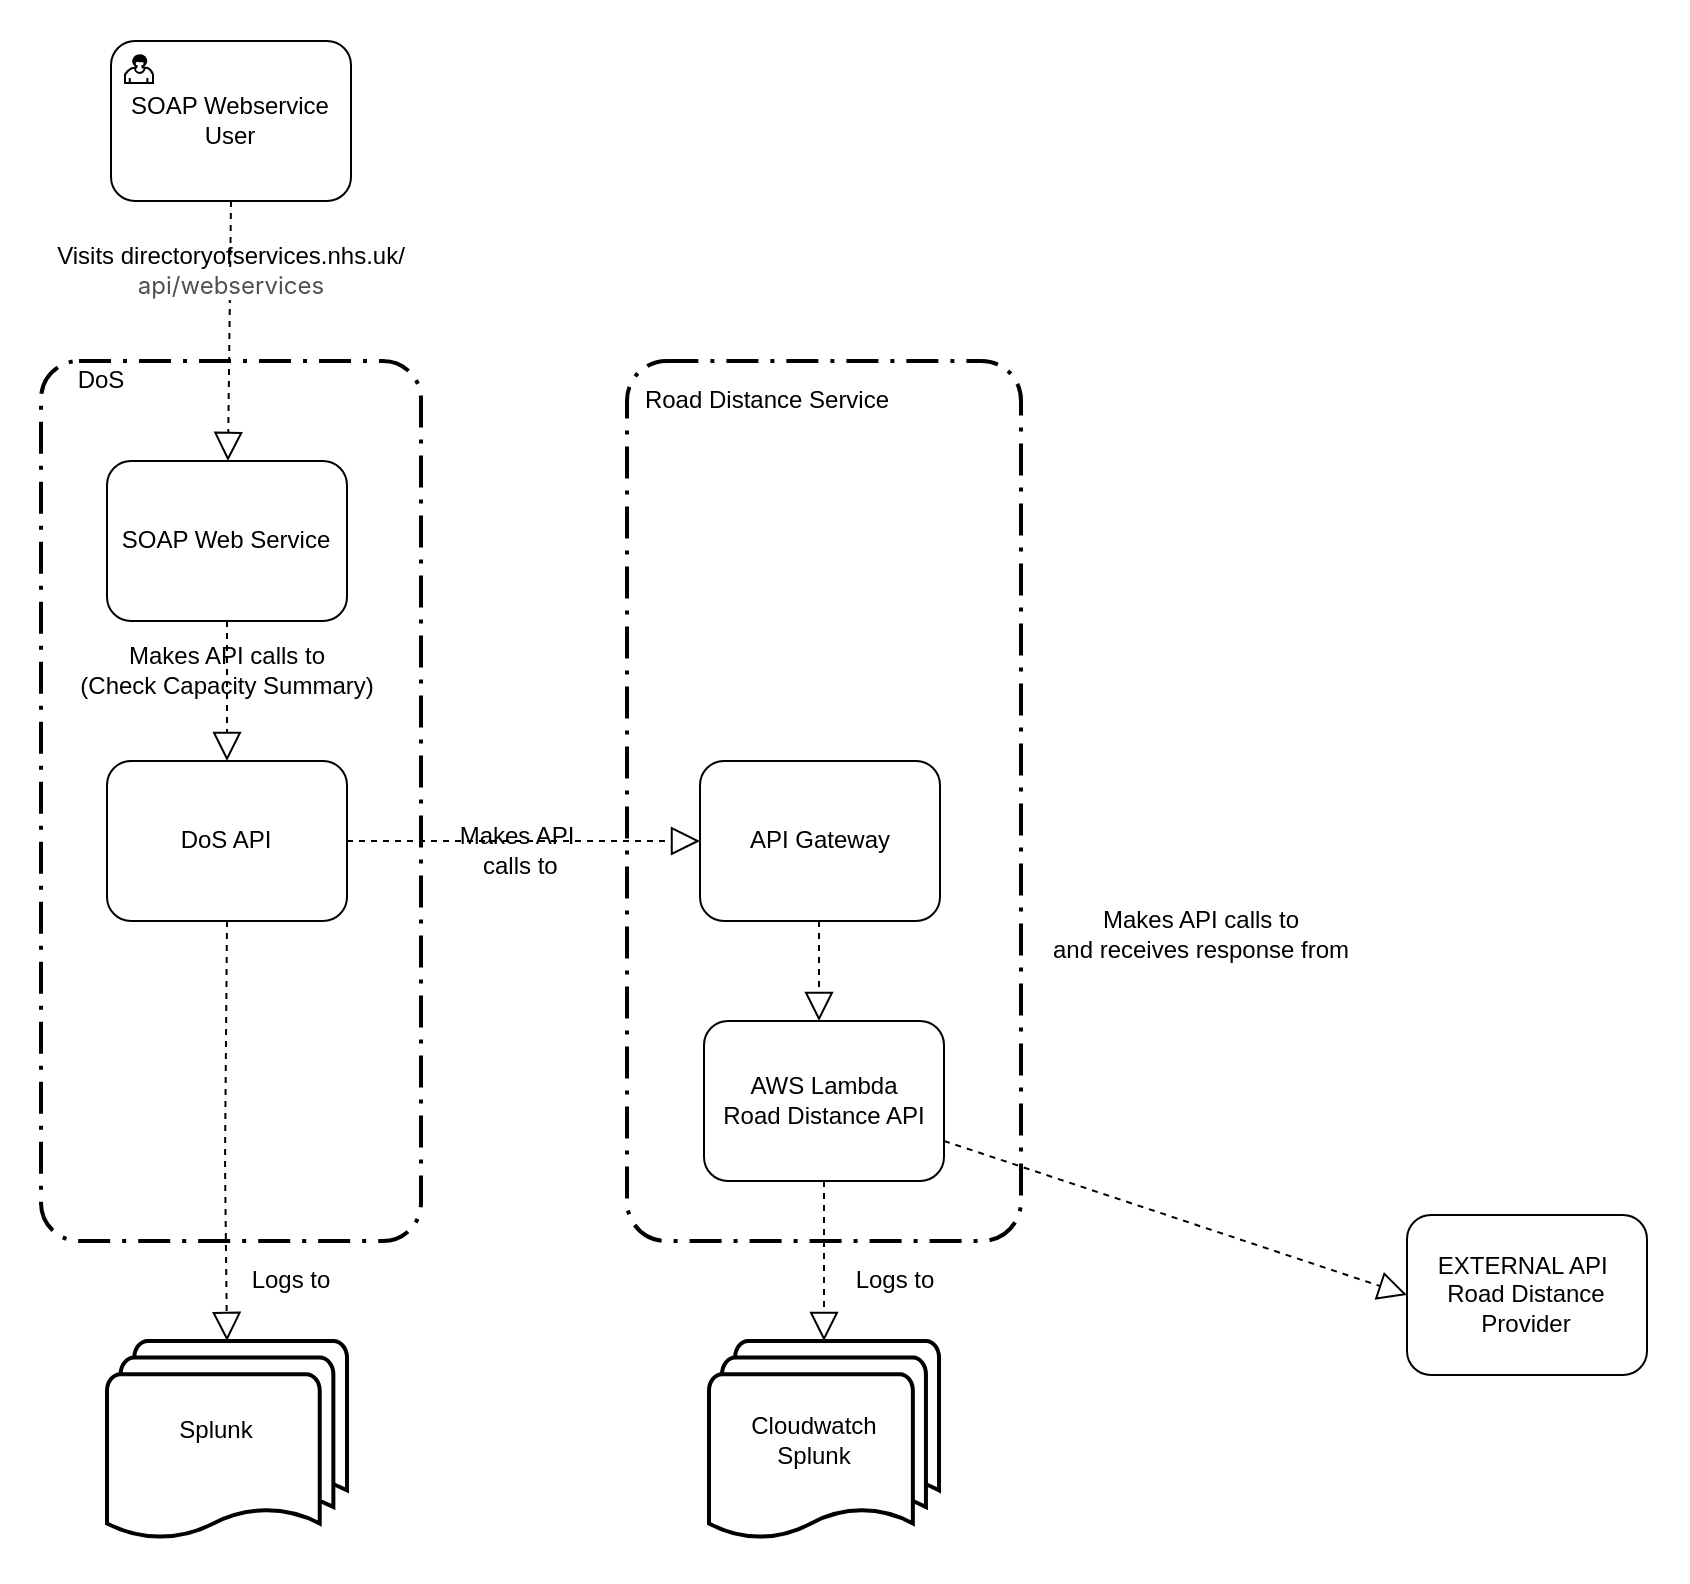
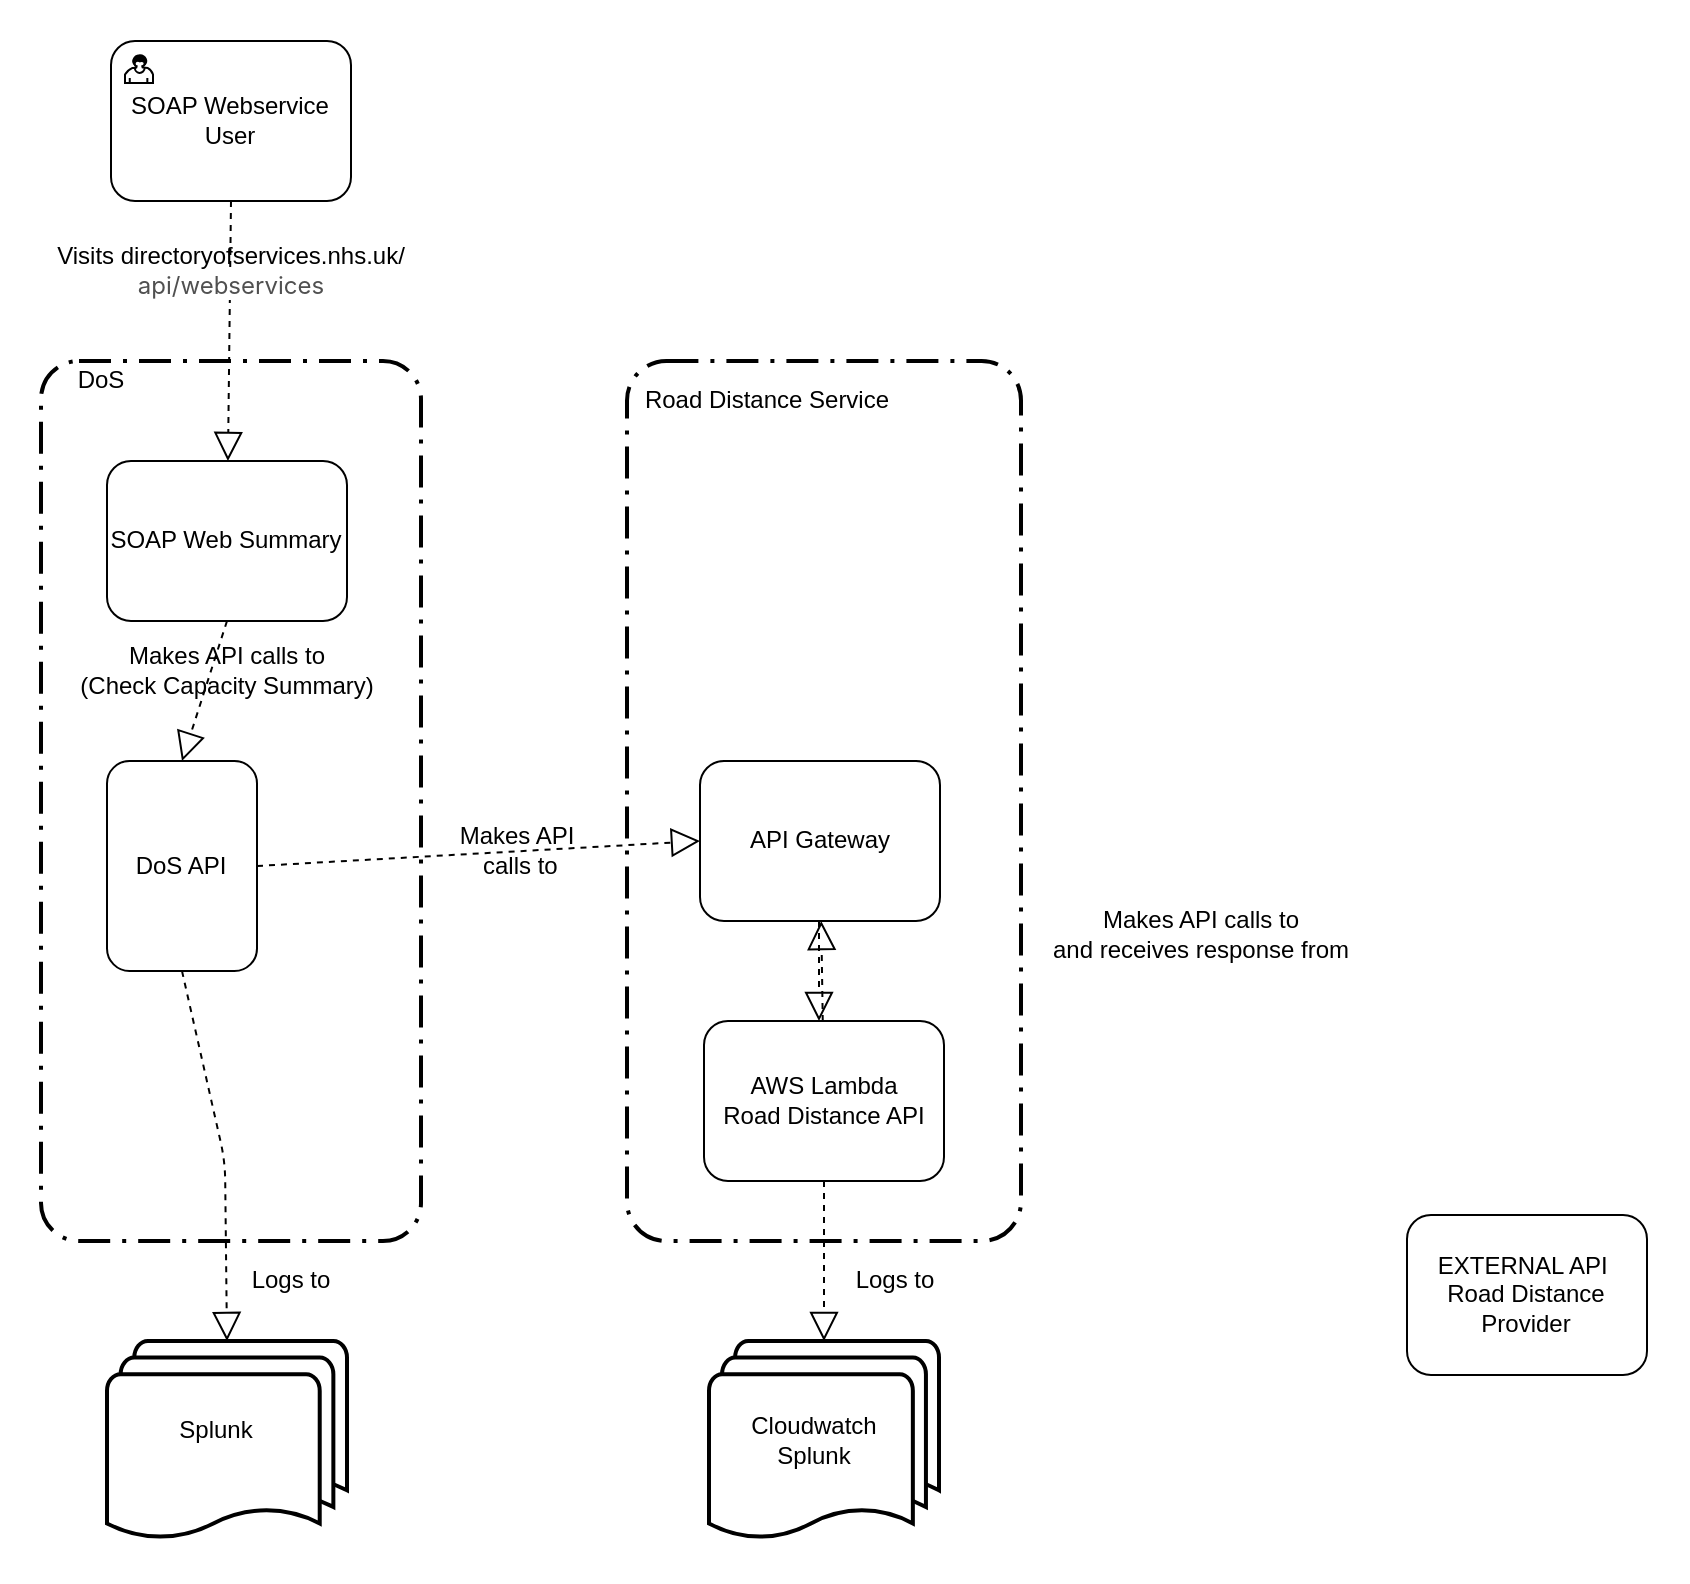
node "SOAP Web Service": label "SOAP Web Service" -> "SOAP Web Summary"
node "DoS API": size 240x160 -> 150x210
edge "AWS Lambda Road Distance API" -> "EXTERNAL API Road Distance Provider": now "AWS Lambda Road Distance API" -> "API Gateway"
